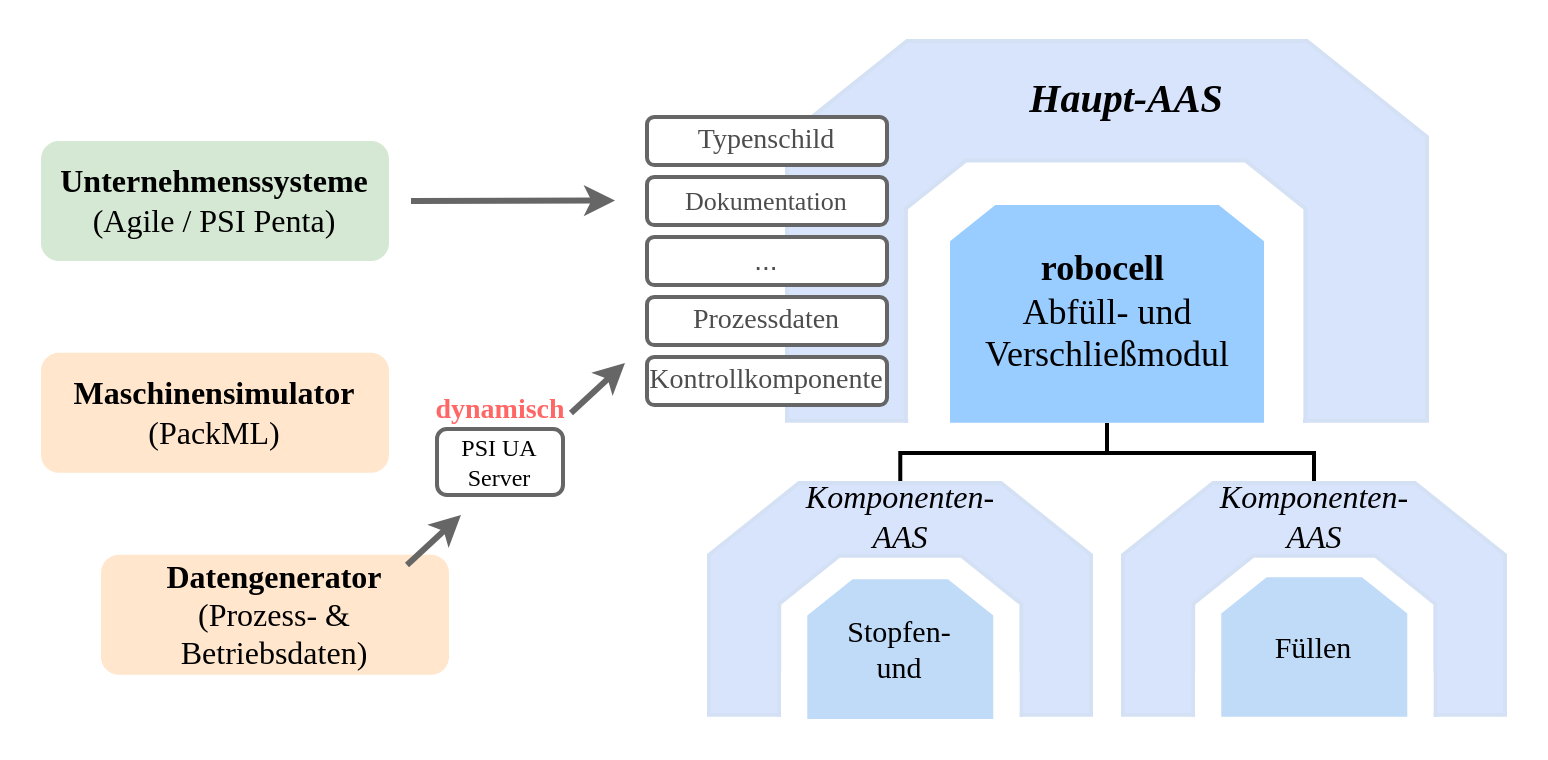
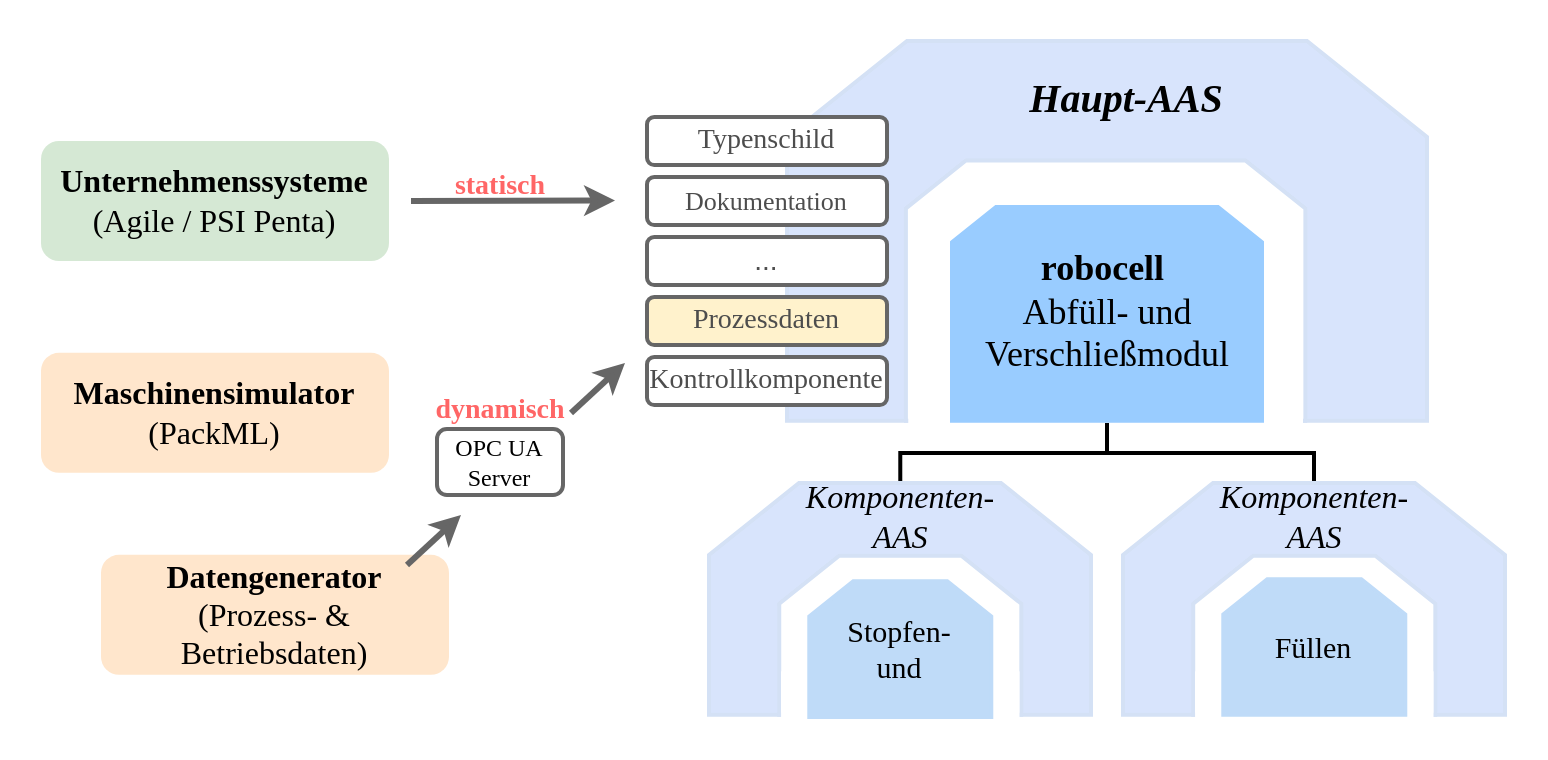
node "statisch": added
node "Prozessdaten": fillcolor #ffffff -> #fff2cc
node "PSI UA Server": label "PSI UA Server" -> "OPC UA Server"
